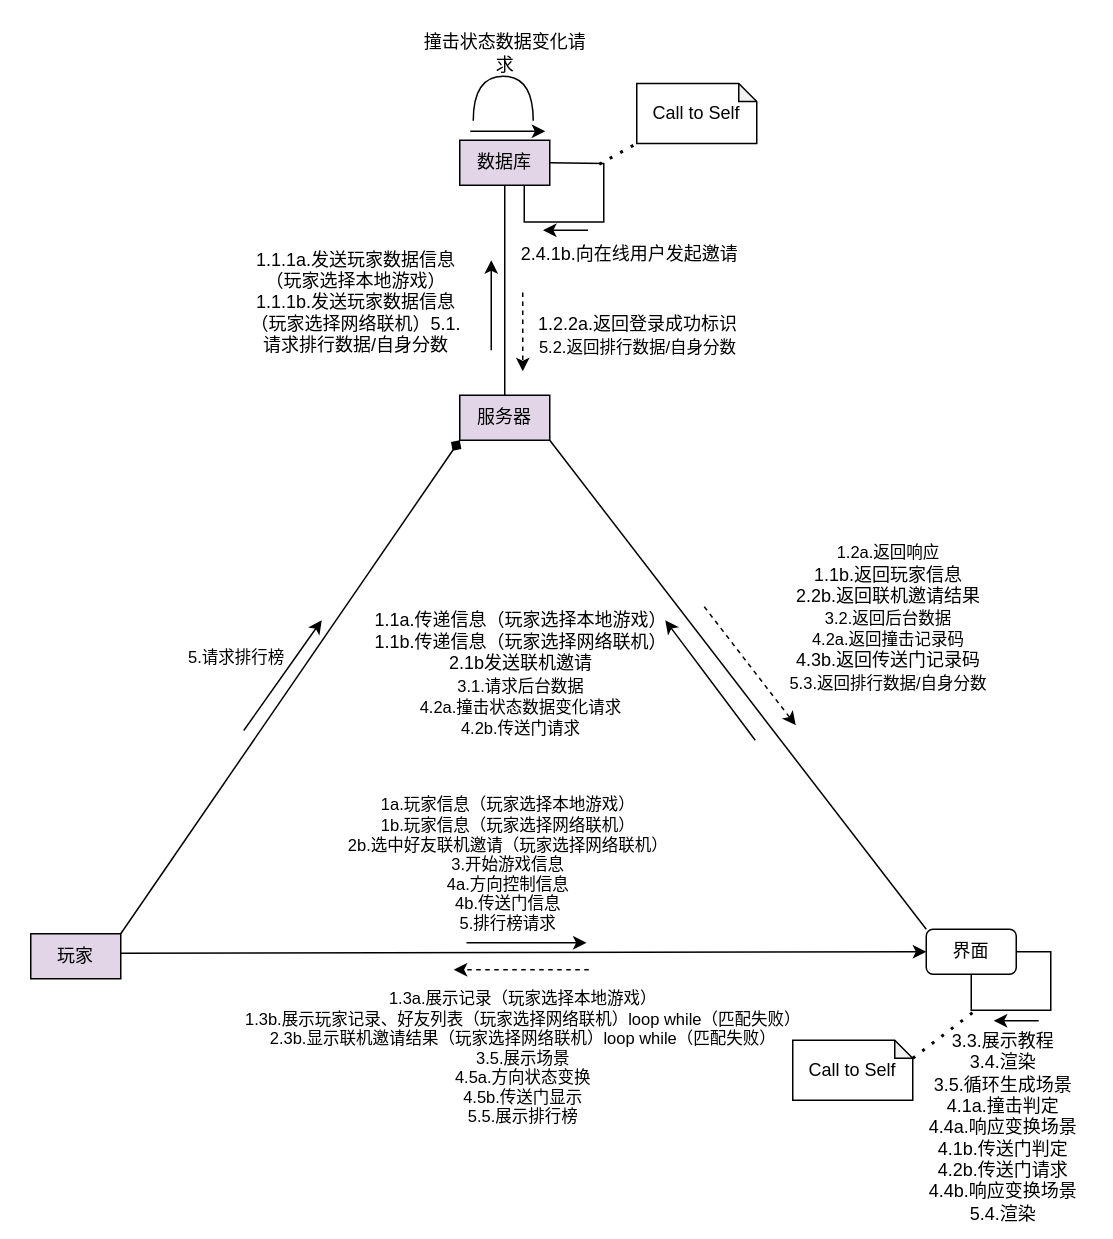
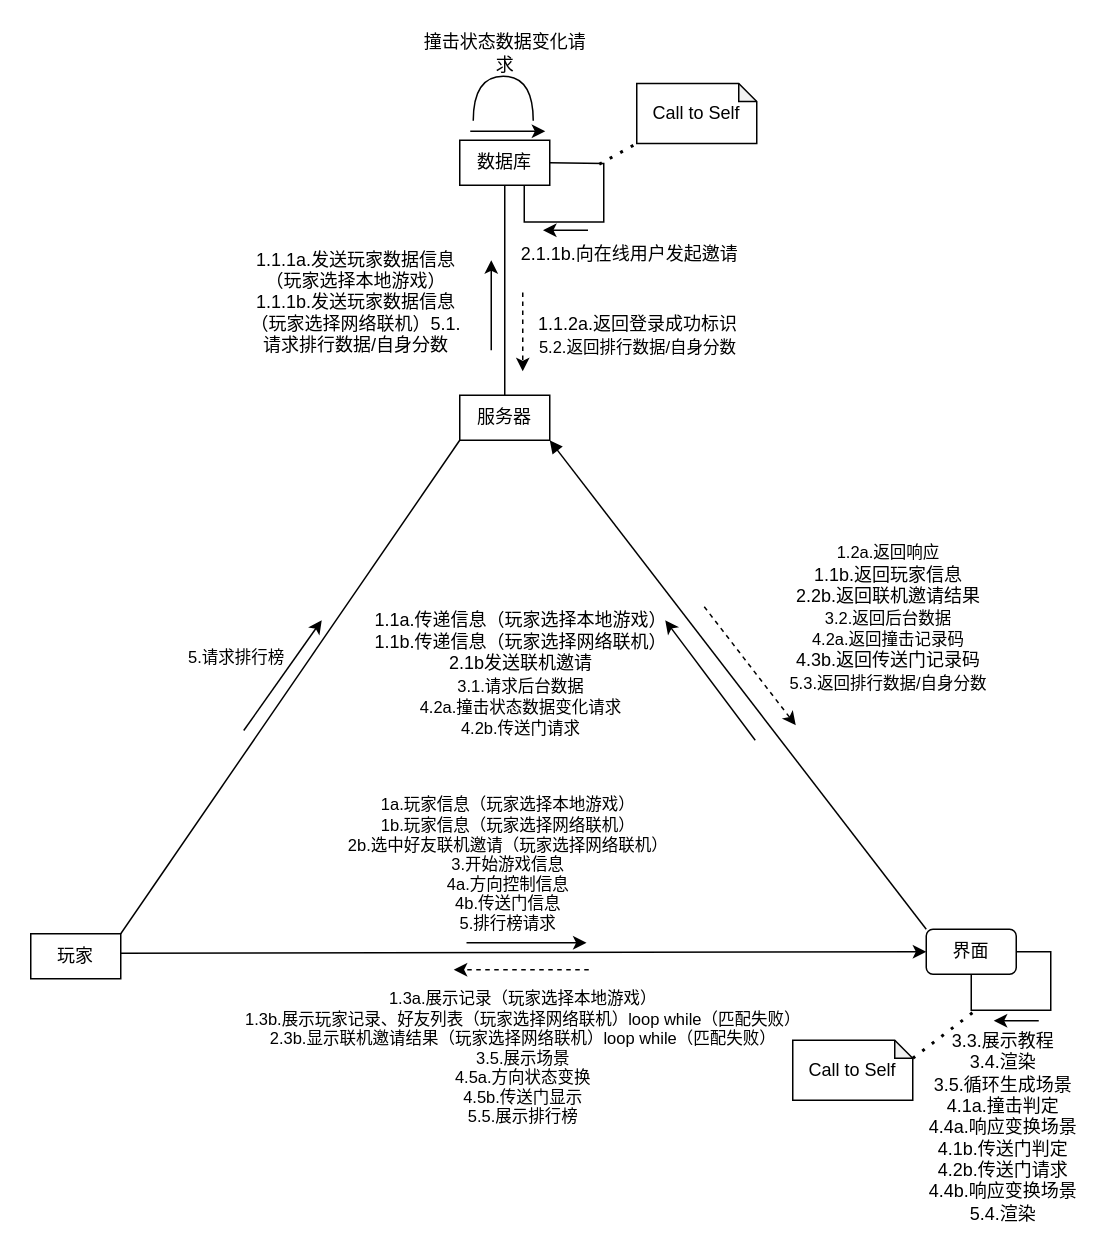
node "数据库": fillcolor #e1d5e7 -> #ffffff
node "2.4.1b.向在线用户发起邀请": label "2.4.1b.向在线用户发起邀请" -> "2.1.1b.向在线用户发起邀请"
node "1.2.2a.返回登录成功标识5.2.返回排行数据/自身分数": label "1.2.2a.返回登录成功标识5.2.返回排行数据/自身分数" -> "1.1.2a.返回登录成功标识5.2.返回排行数据/自身分数"
node "服务器": fillcolor #e1d5e7 -> #ffffff
edge "服务器" -- "界面": arrowhead none -> block
edge "玩家" -> "服务器": arrowhead diamond -> none
node "玩家": fillcolor #e1d5e7 -> #ffffff
